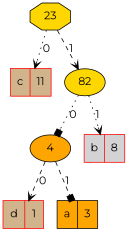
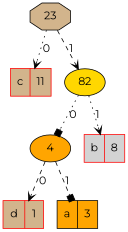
node "23": fillcolor gold -> tan
